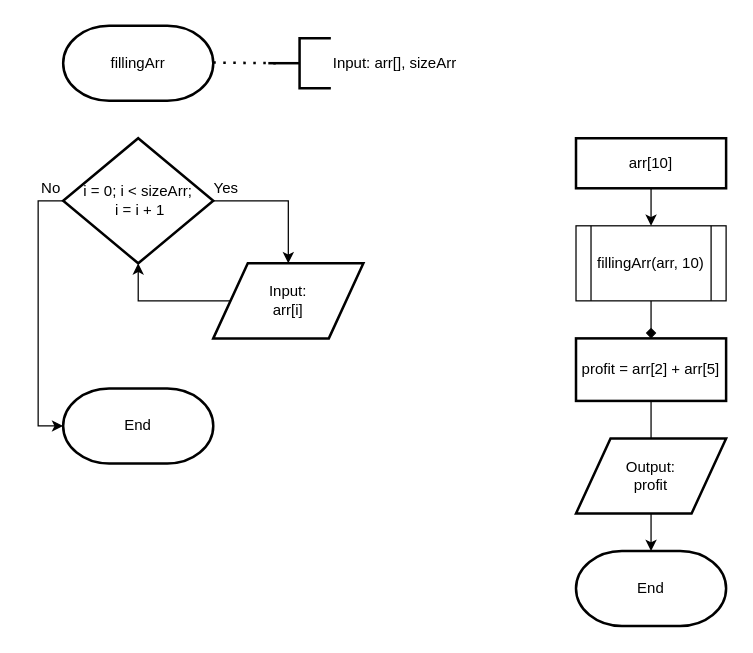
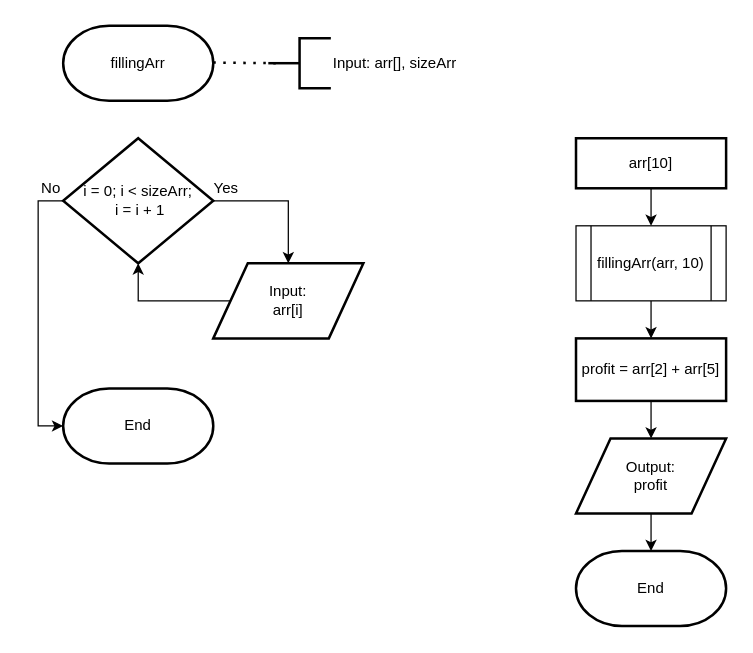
edge "fillingArr(arr, 10)" -> "profit = arr[2] + arr[5]": arrowhead diamond -> classic
edge "profit = arr[2] + arr[5]" -- "Output: profit": arrowhead none -> classic
